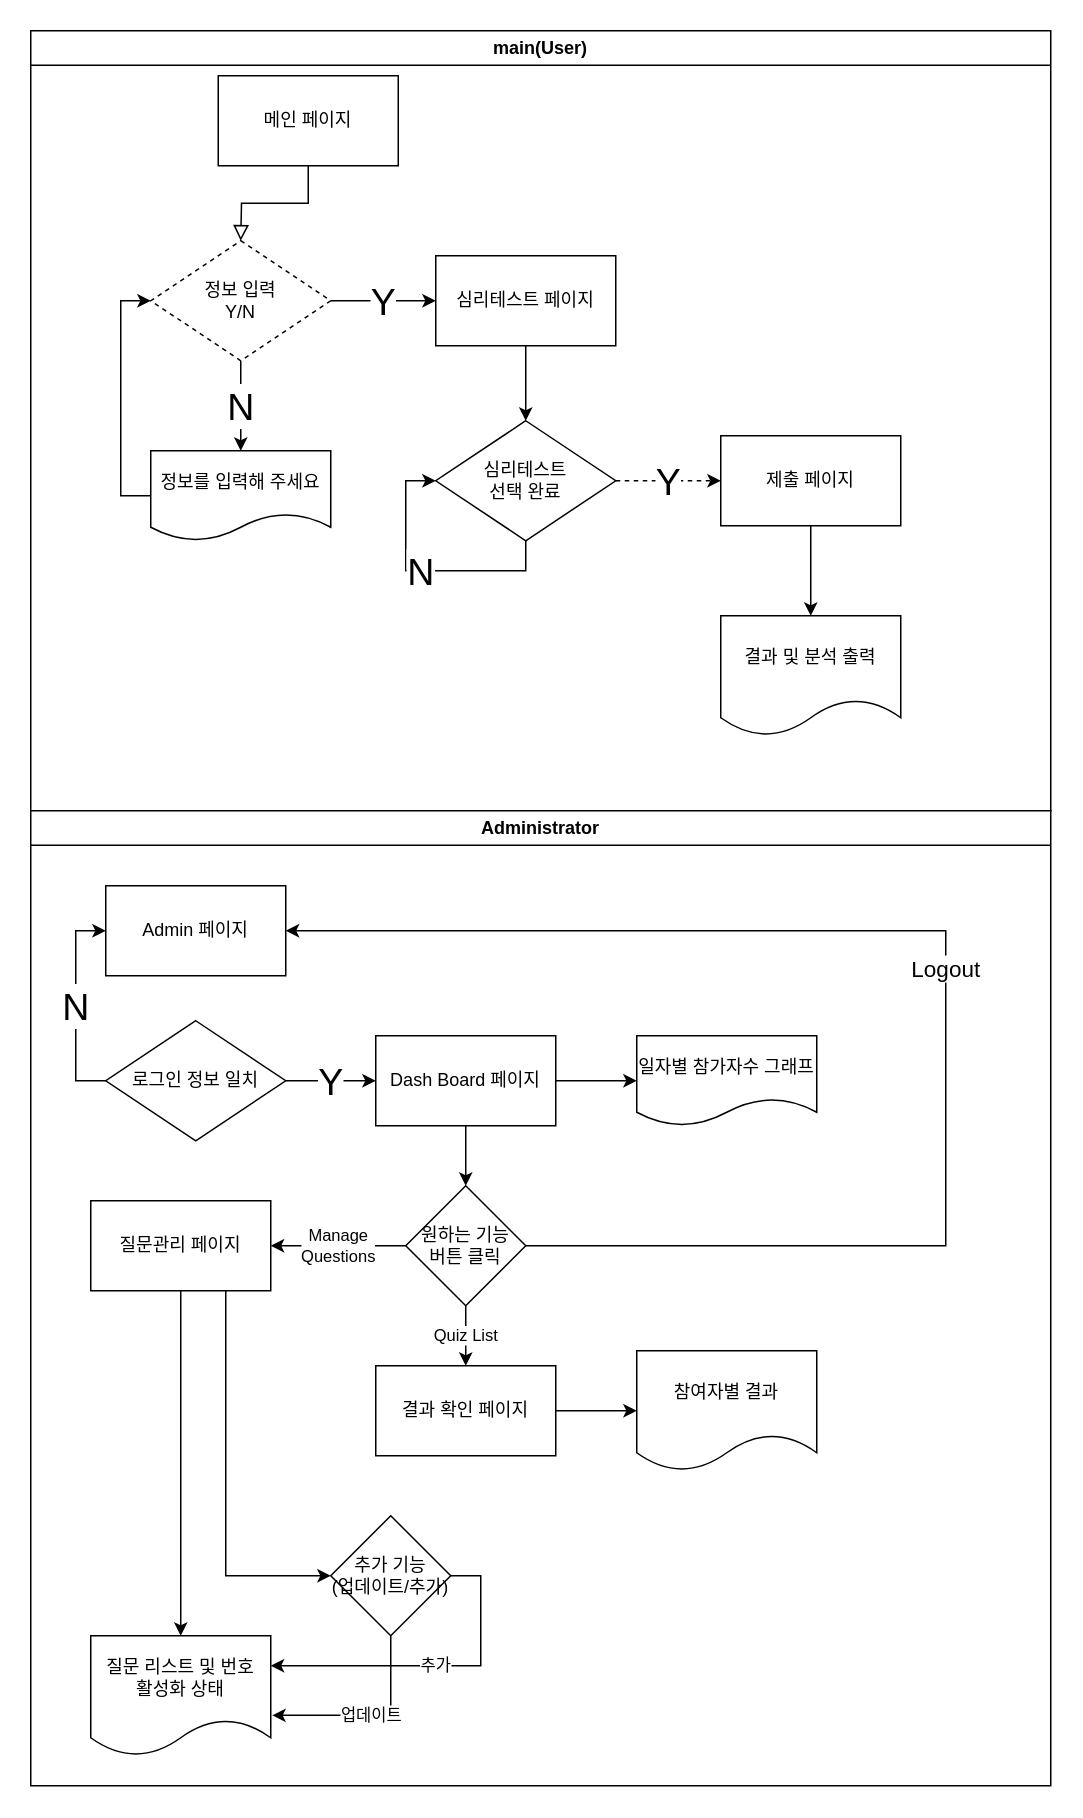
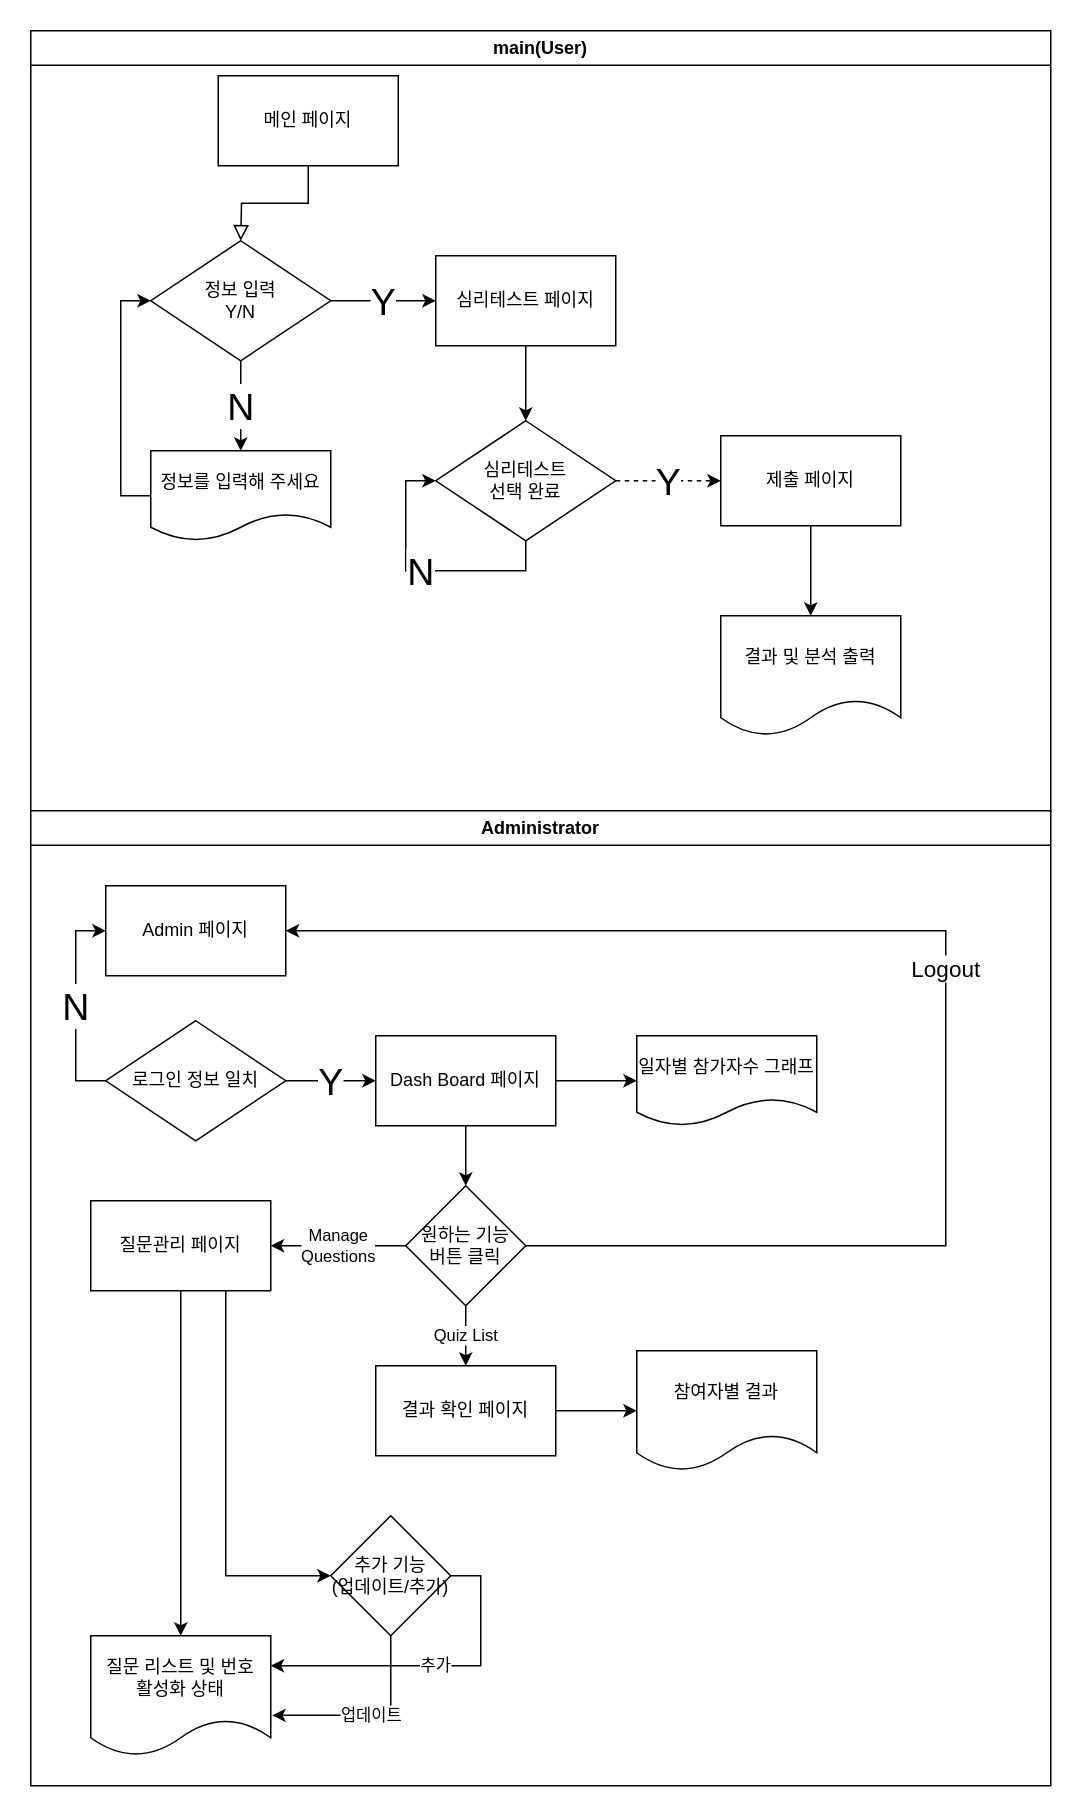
node "정보 입력 Y/N": style dashed -> solid
